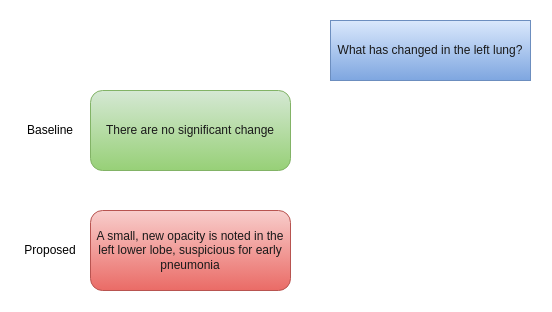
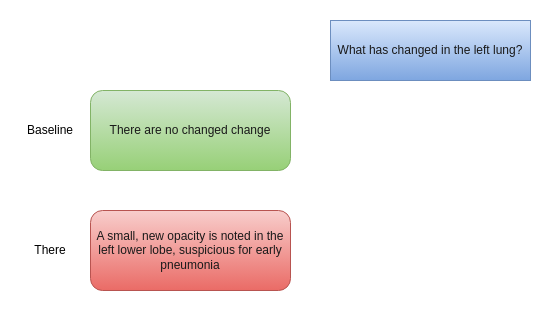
node "There are no significant change": label "There are no significant change" -> "There are no changed change"
node "Proposed": label "Proposed" -> "There"
